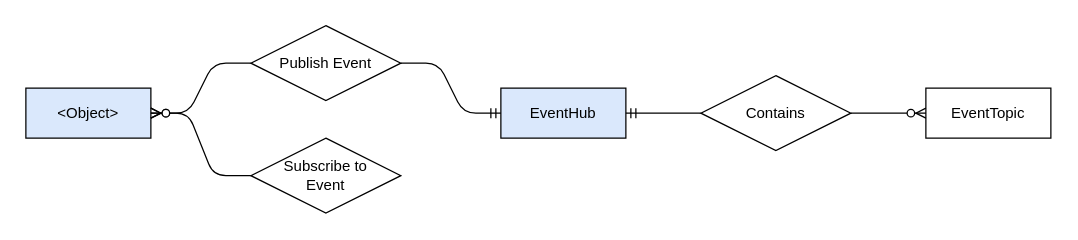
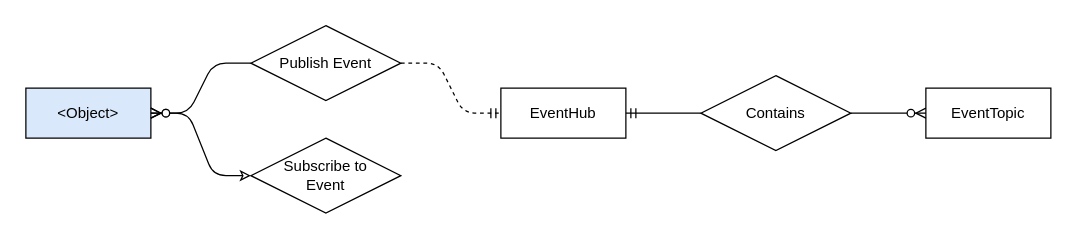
edge "Publish Event" -> "EventHub": style solid -> dashed
node "EventHub": fillcolor #dae8fc -> #ffffff
edge "Subscribe to Event" -> "<Object>": arrowhead none -> classic
